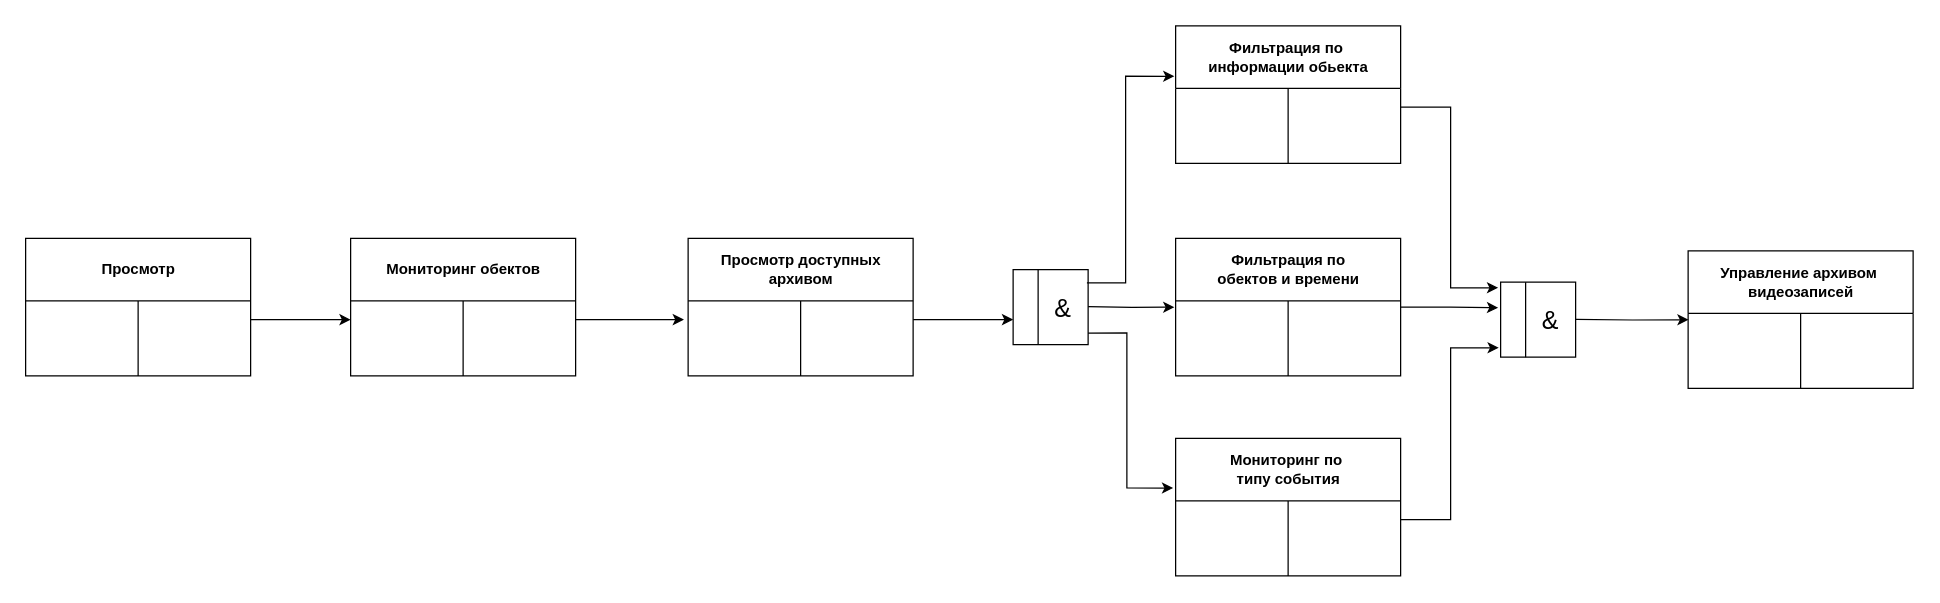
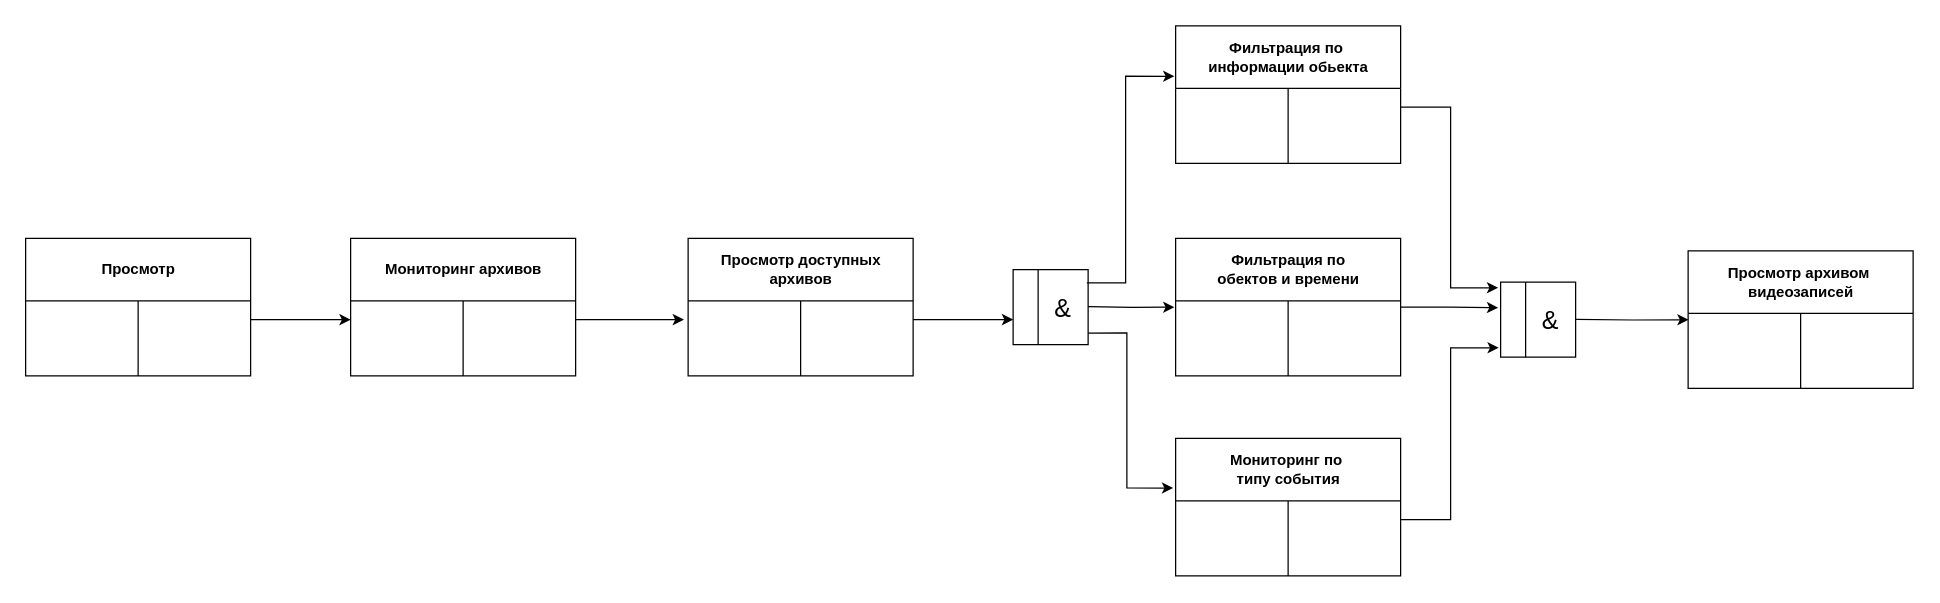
node "Мониторинг обектов": label "Мониторинг обектов" -> "Мониторинг архивов"
node "Просмотр доступных архивом": label "Просмотр доступных архивом" -> "Просмотр доступных архивов"
node "Управление архивом видеозаписей": label "Управление архивом видеозаписей" -> "Просмотр архивом видеозаписей"
